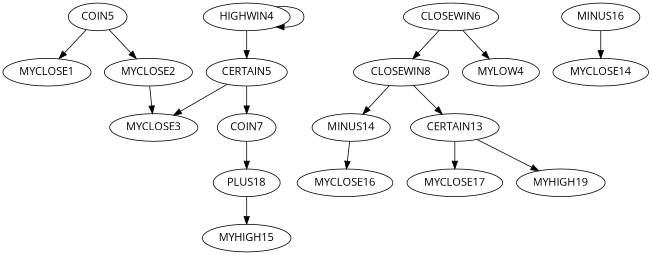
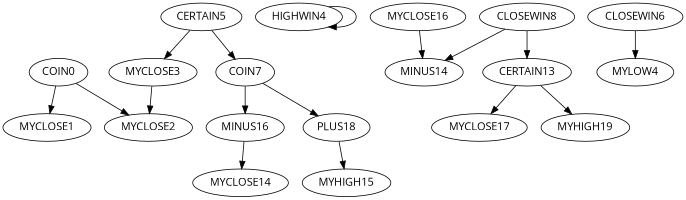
node "COIN5": label "COIN5" -> "COIN0"
edge "HIGHWIN4" -> "CERTAIN5": removed
edge "CLOSEWIN6" -> "CLOSEWIN8": removed
edge "MYCLOSE2" -> "MYCLOSE3": reversed
edge "COIN7" -> "MINUS16": added
edge "MINUS14" -> "MYCLOSE16": reversed
